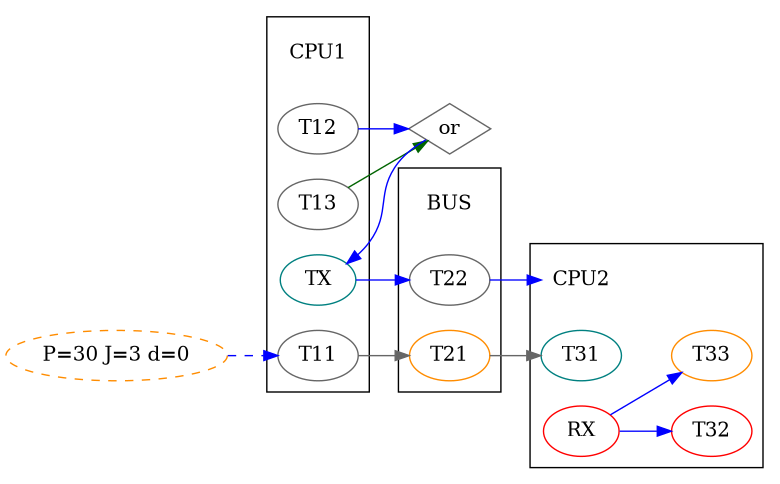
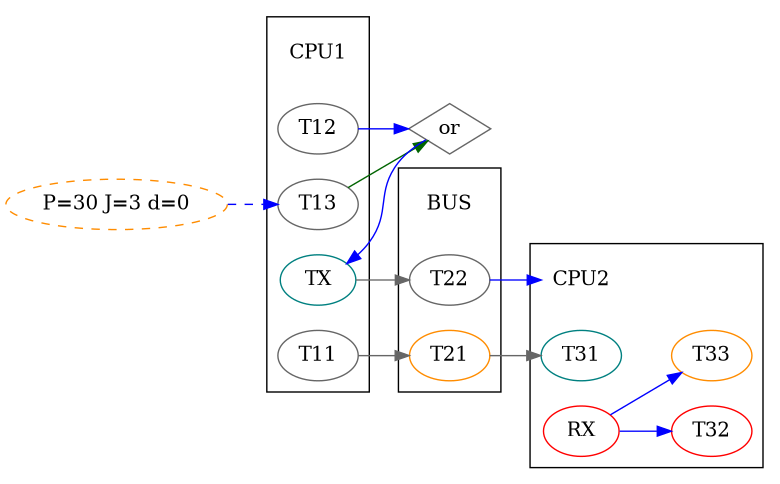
edge "TX" -> "T22": color blue -> gray40
edge "P=30 J=3 d=0" -> "T11": now "P=30 J=3 d=0" -> "T13"
